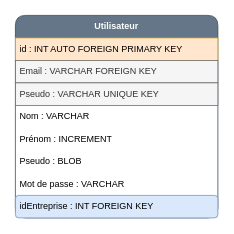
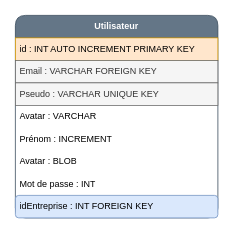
node "id : INT AUTO FOREIGN PRIMARY KEY": label "id : INT AUTO FOREIGN PRIMARY KEY" -> "id : INT AUTO INCREMENT PRIMARY KEY"
node "Nom : VARCHAR": label "Nom : VARCHAR" -> "Avatar : VARCHAR"
node "Pseudo : BLOB": label "Pseudo : BLOB" -> "Avatar : BLOB"
node "Mot de passe : VARCHAR": label "Mot de passe : VARCHAR" -> "Mot de passe : INT"
